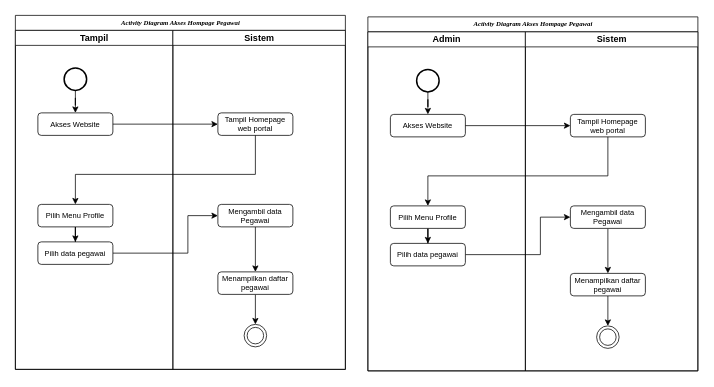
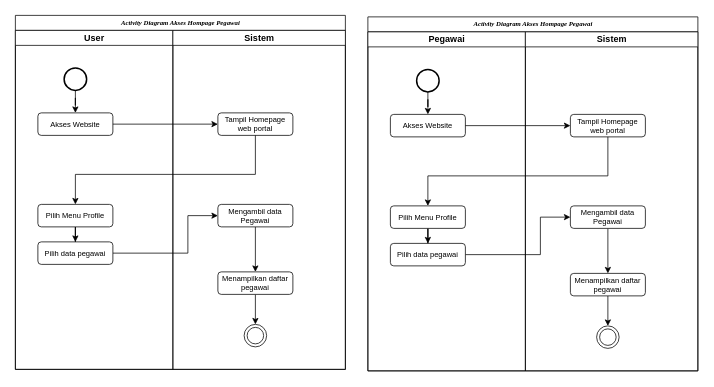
node "Tampil": label "Tampil" -> "User"
node "Admin": label "Admin" -> "Pegawai"
